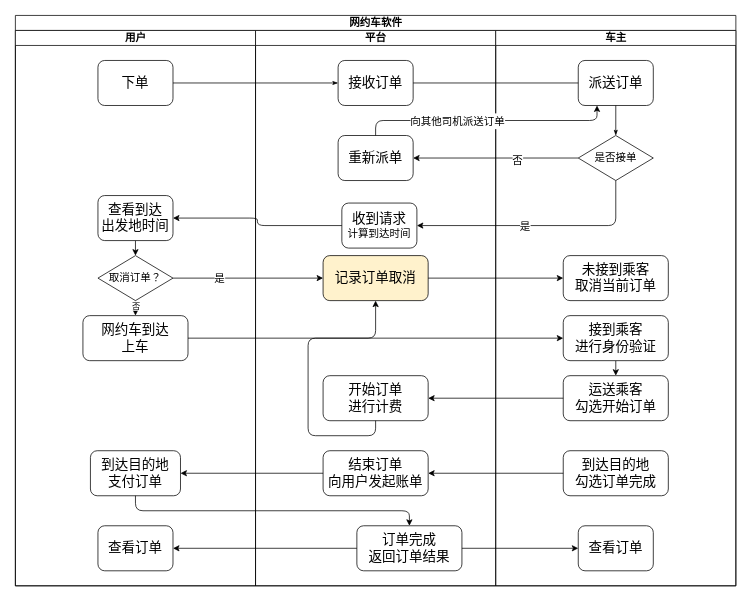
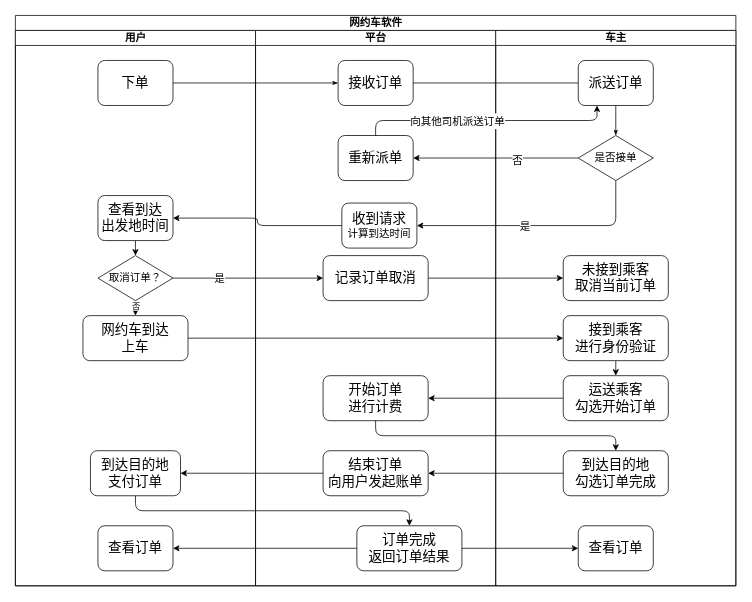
node "记录订单取消": fillcolor #fff2cc -> #ffffff
edge "开始订单 进行计费" -> "记录订单取消": now "开始订单 进行计费" -> "到达目的地 勾选订单完成"
